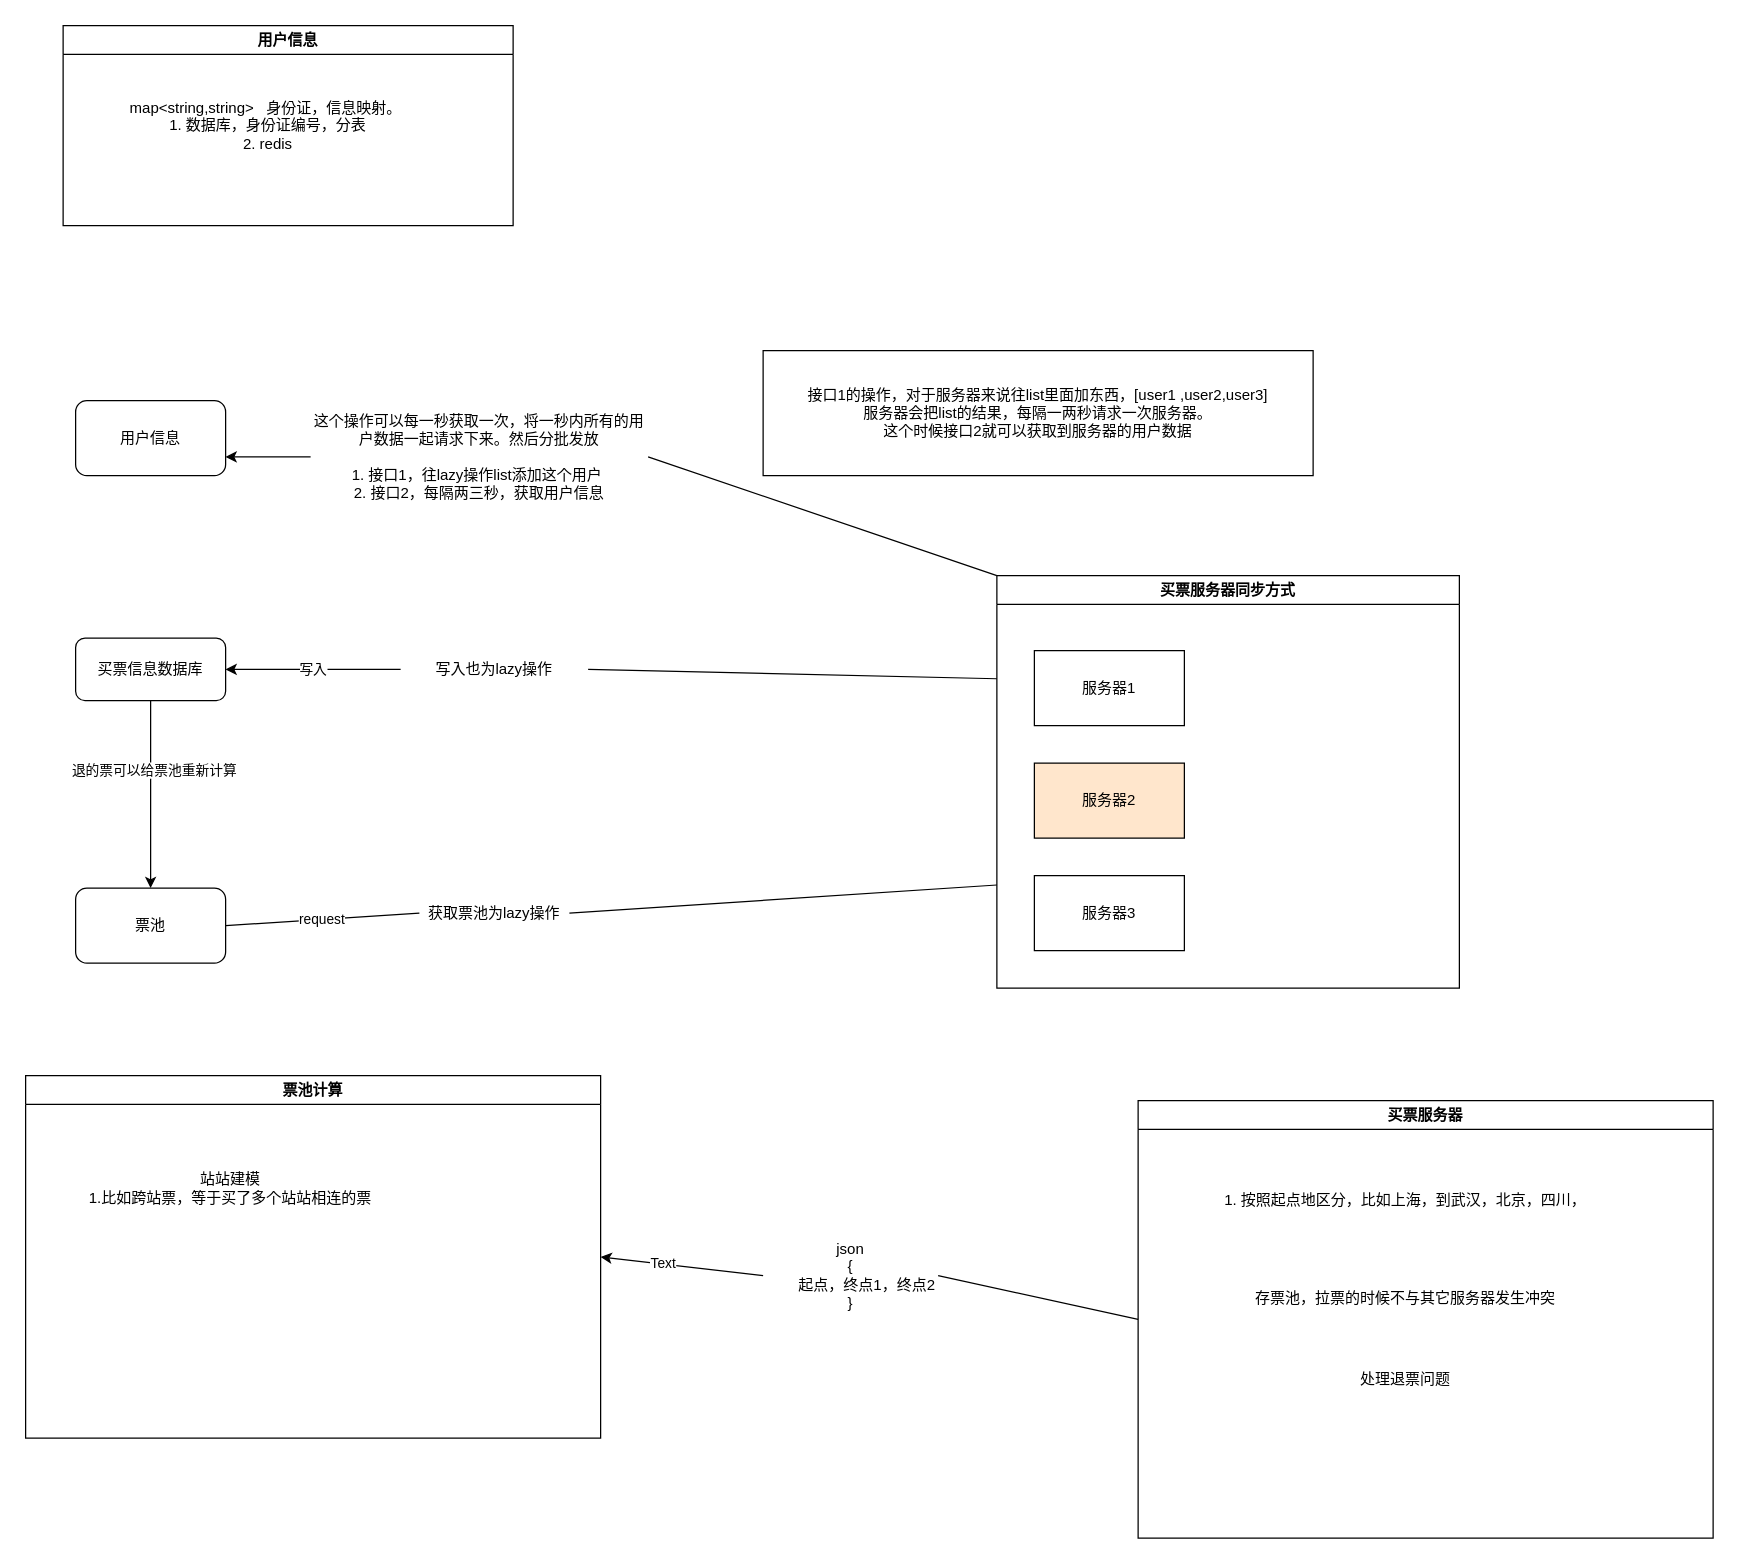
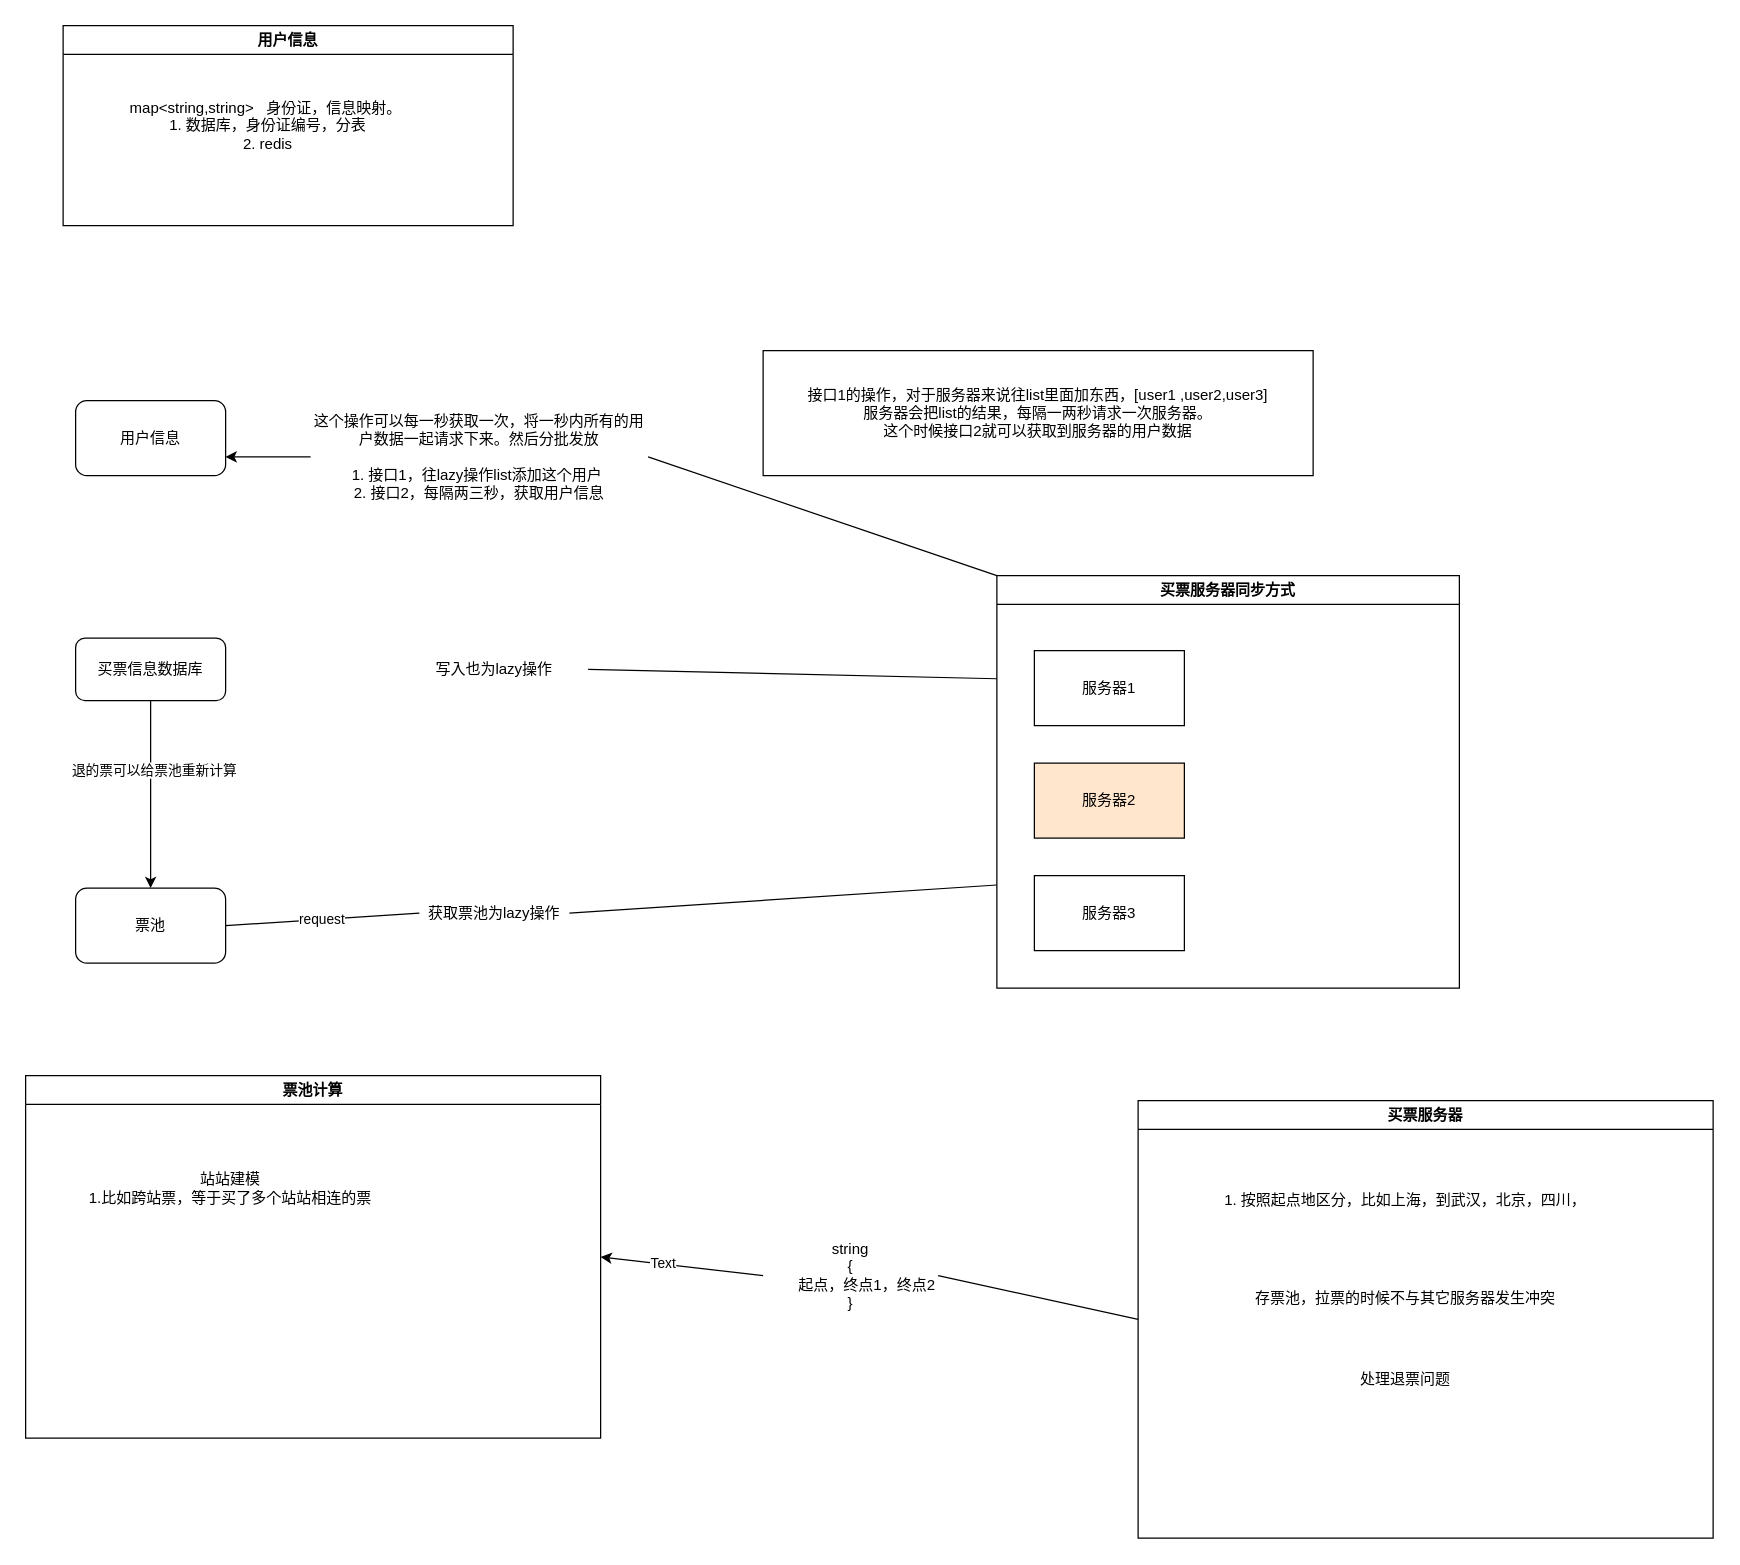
edge "写入也为lazy操作" -> "买票信息数据库": removed, label "写入"
node "json { 起点，终点1，终点2 }": label "json { 起点，终点1，终点2 }" -> "string { 起点，终点1，终点2 }"
